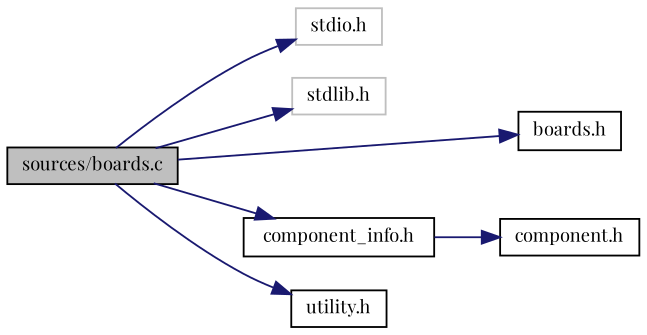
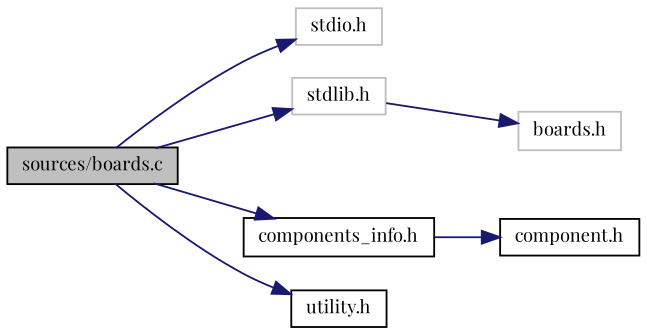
node "boards.h": color black -> grey75
edge "sources/boards.c" -> "boards.h": now "stdlib.h" -> "boards.h"
node "component_info.h": label "component_info.h" -> "components_info.h"
